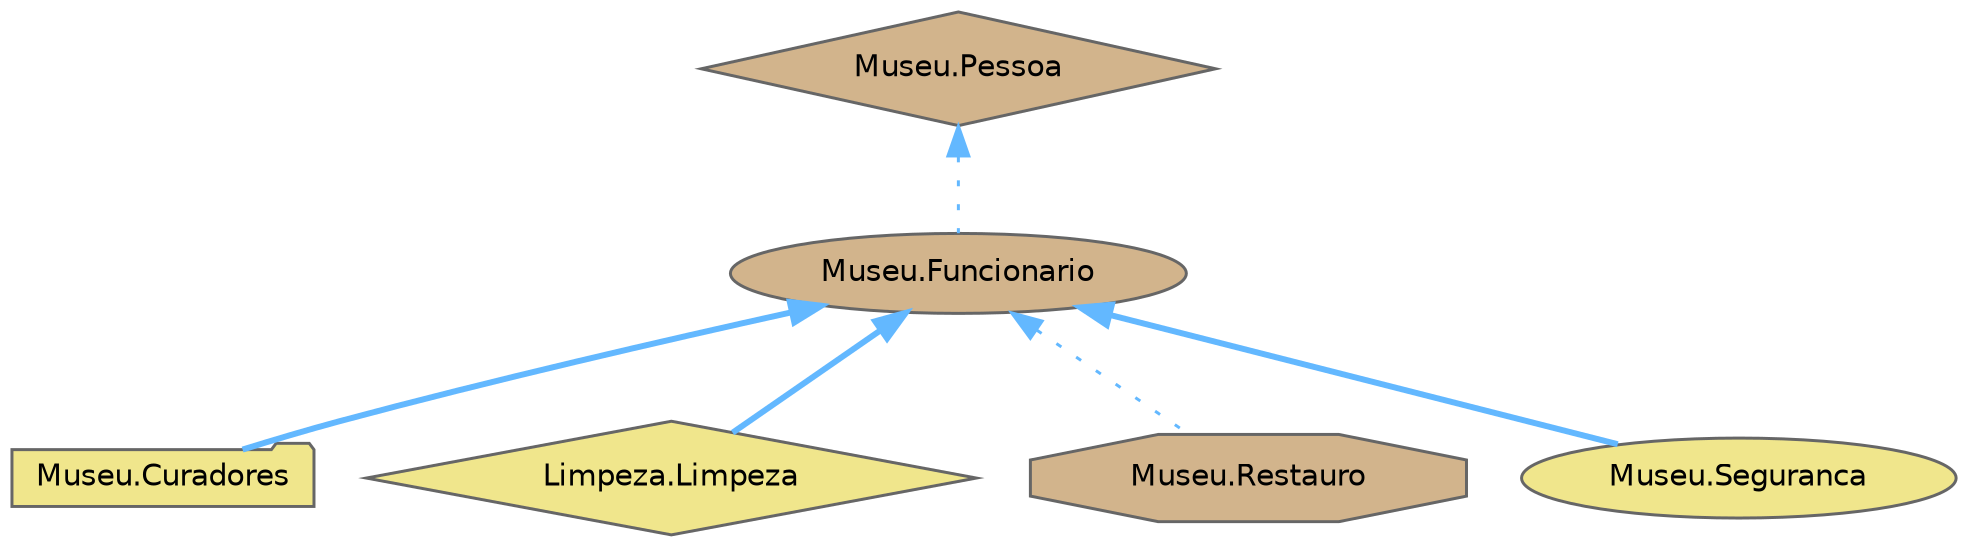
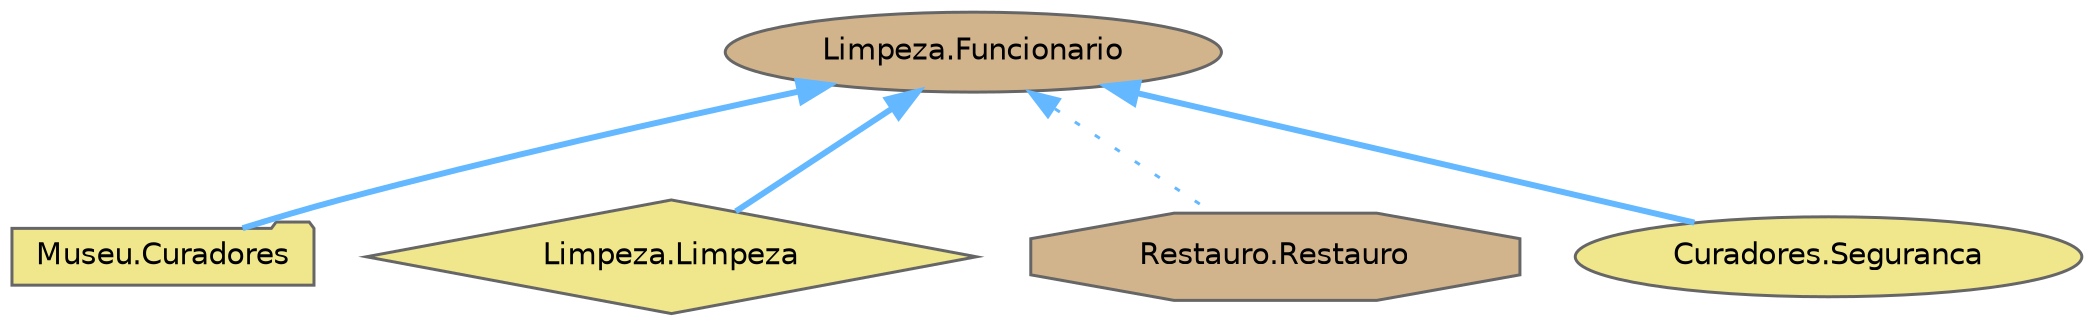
node "Museu.Pessoa": removed
node "Museu.Funcionario": label "Museu.Funcionario" -> "Limpeza.Funcionario"
node "Museu.Restauro": label "Museu.Restauro" -> "Restauro.Restauro"
node "Museu.Seguranca": label "Museu.Seguranca" -> "Curadores.Seguranca"
